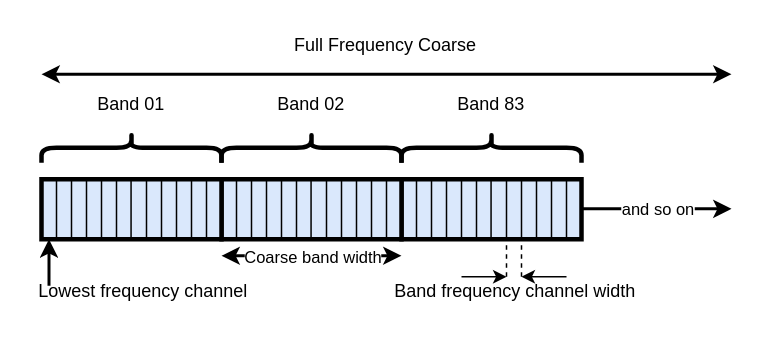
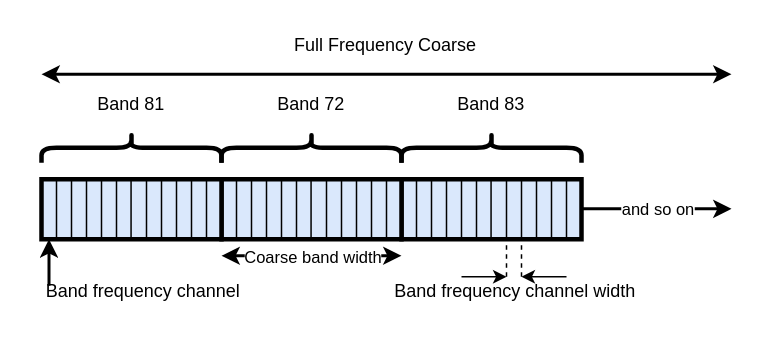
node "Band 01": label "Band 01" -> "Band 81"
node "Band 02": label "Band 02" -> "Band 72"
node "Lowest frequency channel": label "Lowest frequency channel" -> "Band frequency channel"
